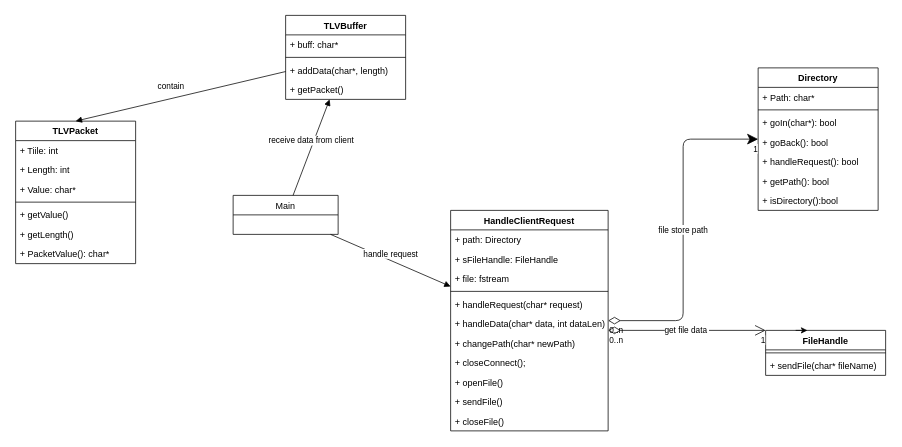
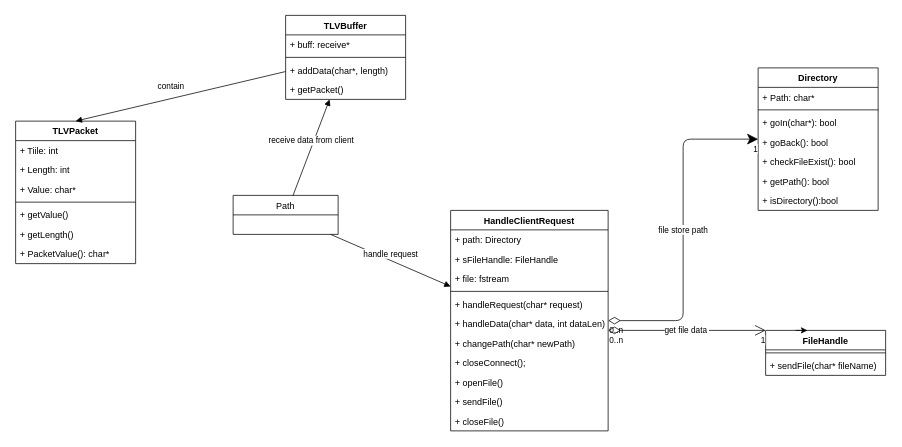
node "+ buff: char*": label "+ buff: char*" -> "+ buff: receive*"
node "+ handleRequest(): bool": label "+ handleRequest(): bool" -> "+ checkFileExist(): bool"
node "Main": label "Main" -> "Path"
